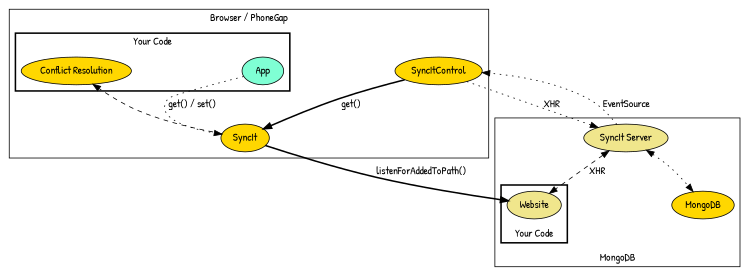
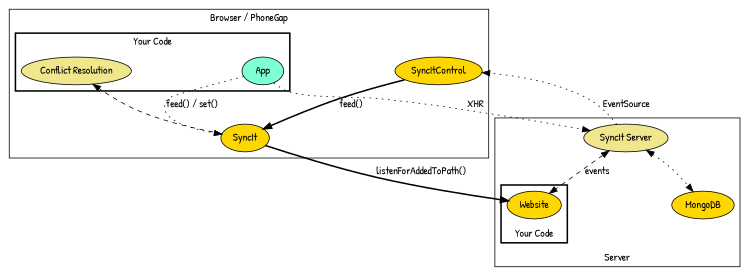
node "Conflict Resolution": fillcolor gold -> khaki
edge "SyncItControl" -> "SyncIt Server": now "App" -> "SyncIt Server"
edge "App" -> "SyncIt": label "get() / set()" -> "feed() / set()"
edge "SyncItControl" -> "SyncIt": label "get()" -> "feed()"
edge "SyncIt Server" -- "Website": label "XHR" -> "events"
node "Website": fillcolor khaki -> gold
cluster "MongoDB": label "MongoDB" -> "Server"
